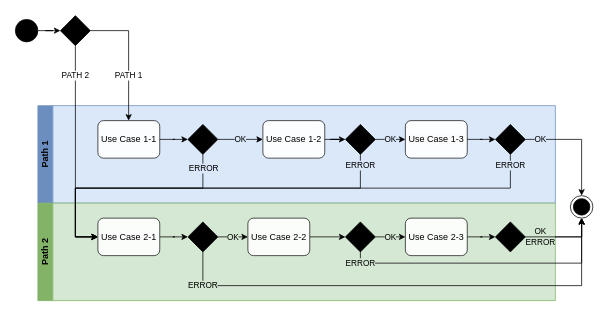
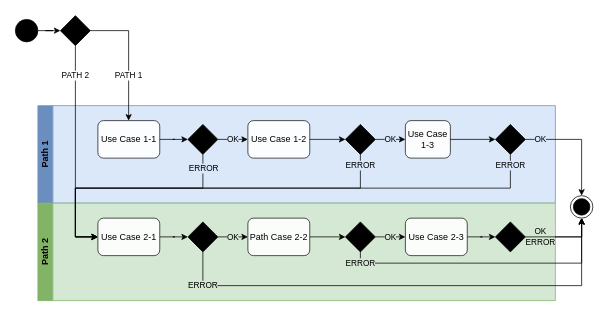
node "Use Case 1-2": moved (294, 139) -> (279, 139)
node "Use Case 1-3": size 62x38 -> 45x38
node "Use Case 2-2": label "Use Case 2-2" -> "Path Case 2-2"
